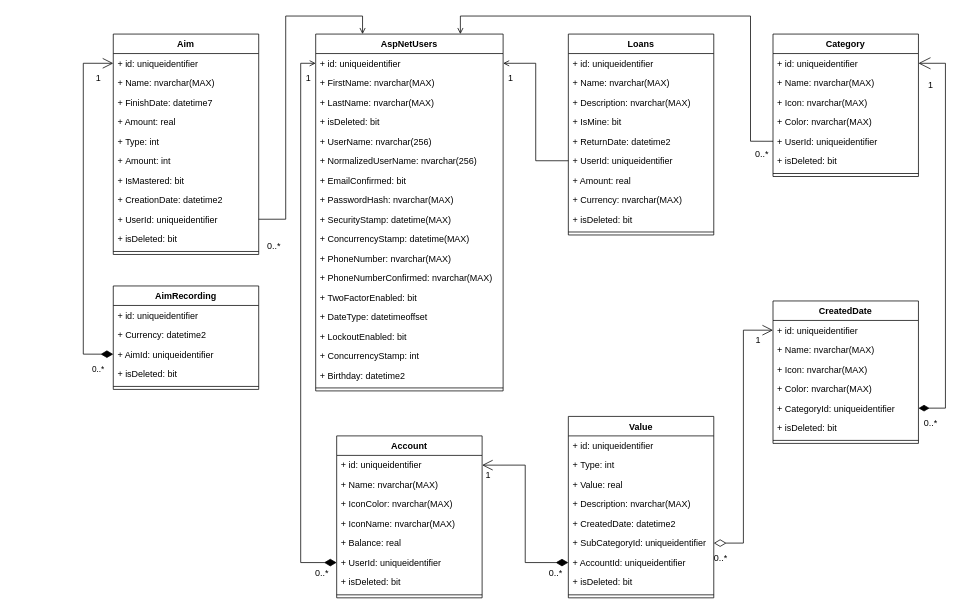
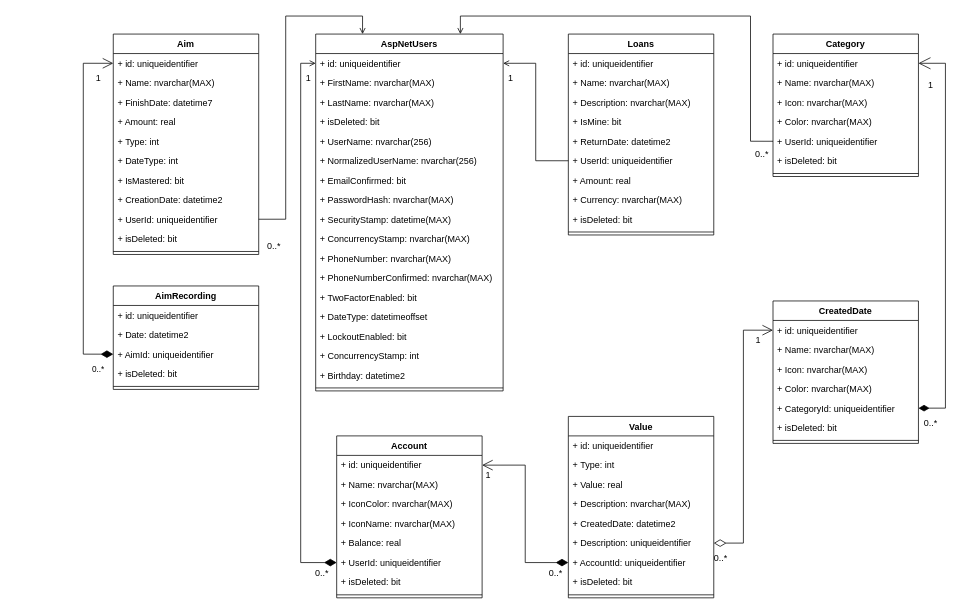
node "+ Amount: int": label "+ Amount: int" -> "+ DateType: int"
node "+ ConcurrencyStamp: datetime(MAX)": label "+ ConcurrencyStamp: datetime(MAX)" -> "+ ConcurrencyStamp: nvarchar(MAX)"
node "+ Currency: datetime2": label "+ Currency: datetime2" -> "+ Date: datetime2"
node "+ SubCategoryId: uniqueidentifier": label "+ SubCategoryId: uniqueidentifier" -> "+ Description: uniqueidentifier"
